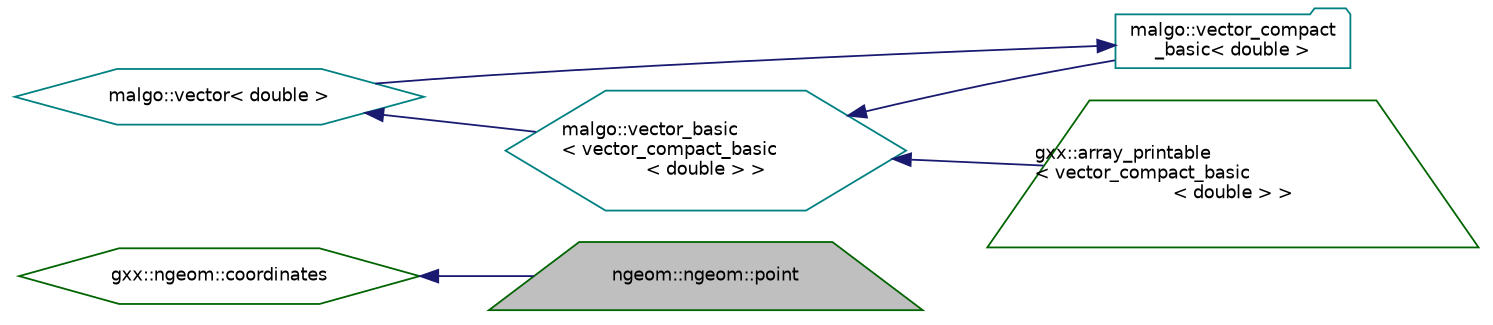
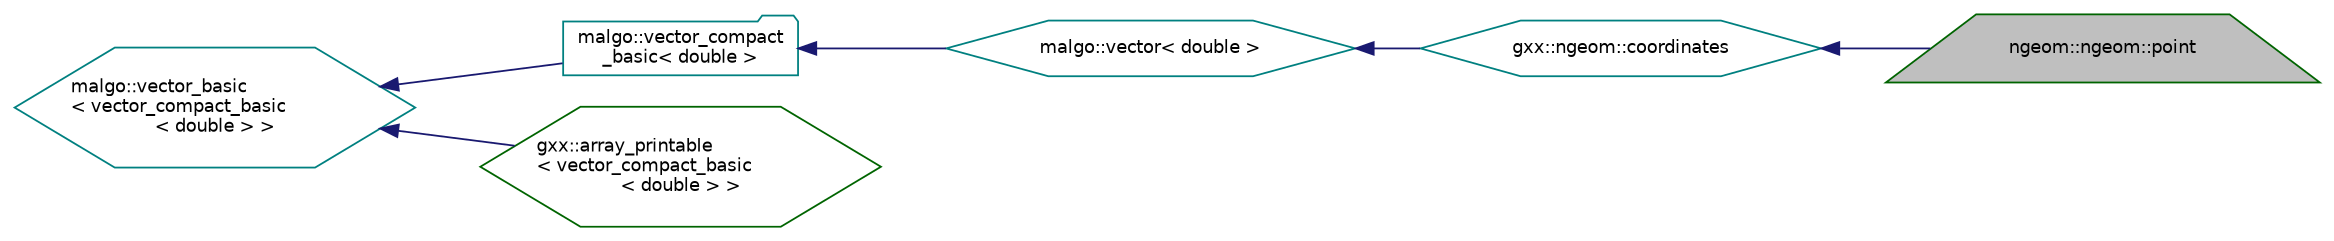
edge "malgo::vector_basic < vector_compact_basic < double > >" -> "malgo::vector< double >": now "gxx::ngeom::coordinates" -> "malgo::vector< double >"
node "gxx::array_printable < vector_compact_basic < double > >": shape trapezium -> hexagon
node "gxx::ngeom::coordinates": color darkgreen -> teal
